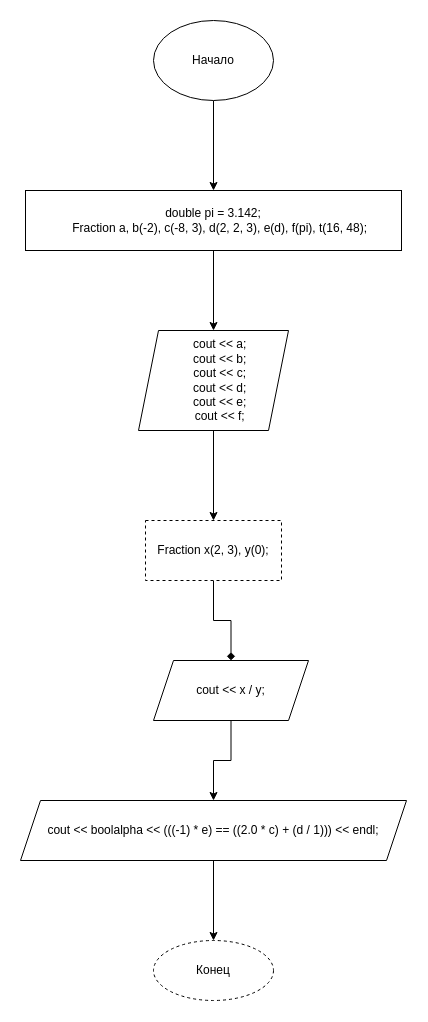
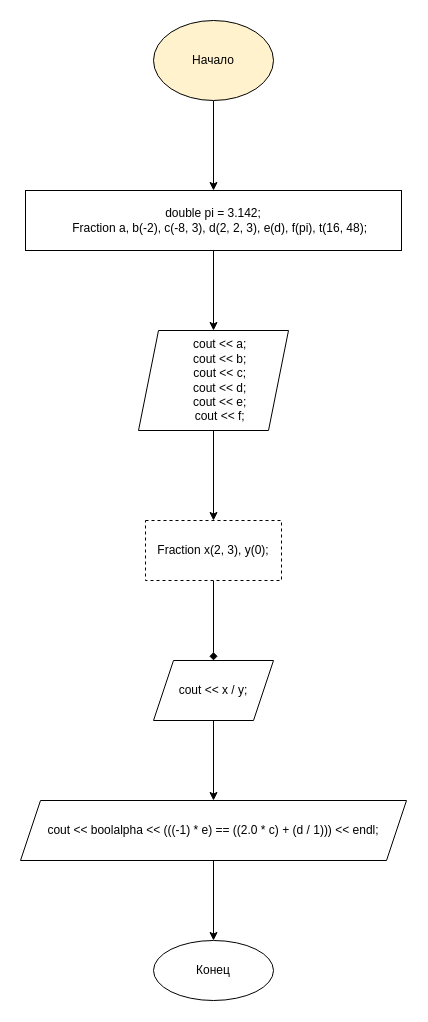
node "Начало": fillcolor #ffffff -> #fff2cc
node "cout << x / y;": size 155x60 -> 120x60
node "Конец": style dashed -> solid
